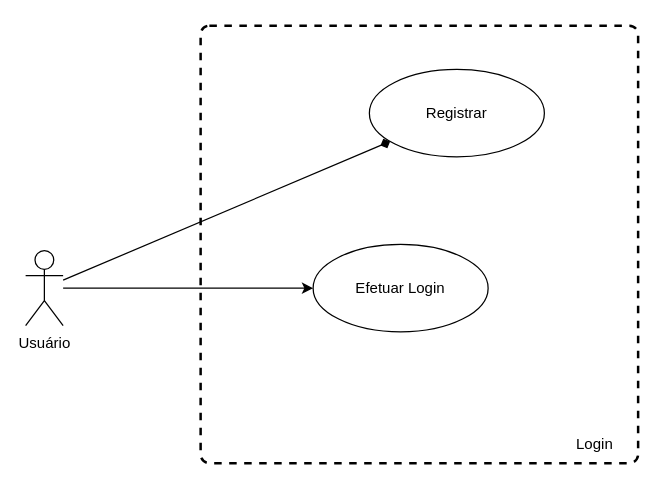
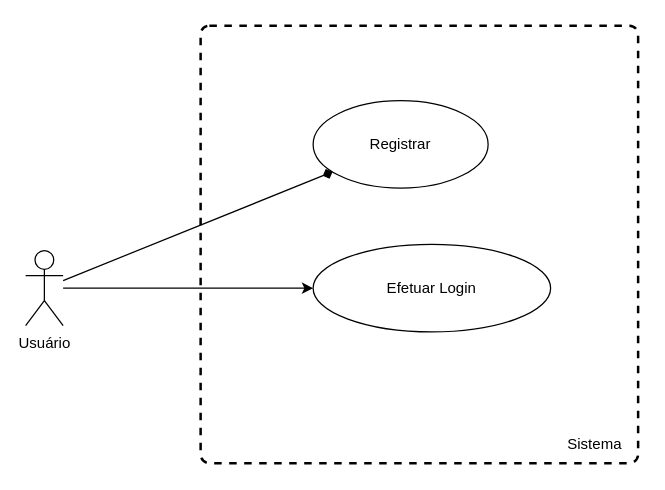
node "Registrar": moved (457, 113) -> (401, 144)
node "Efetuar Login": size 175x88 -> 238x88
node "Login": label "Login" -> "Sistema"
